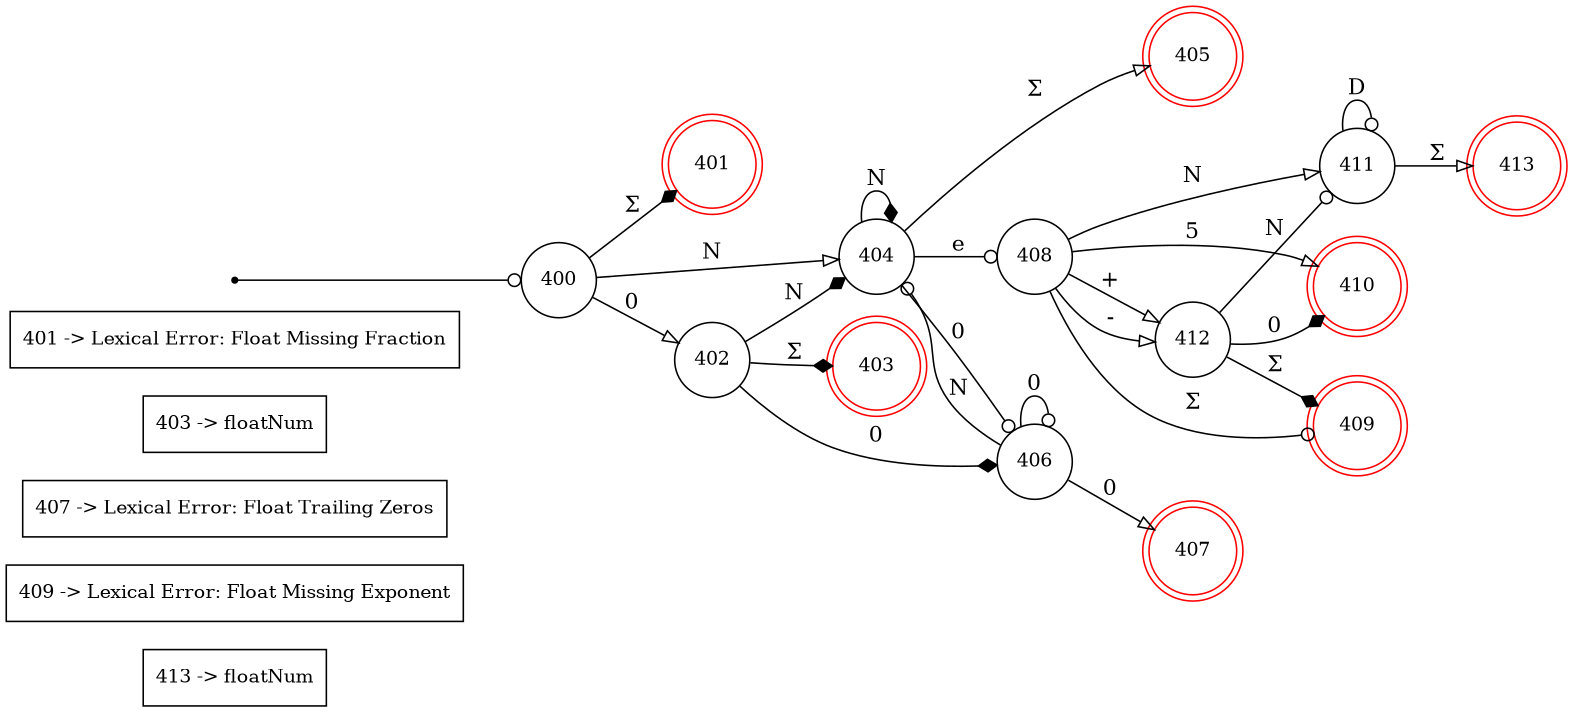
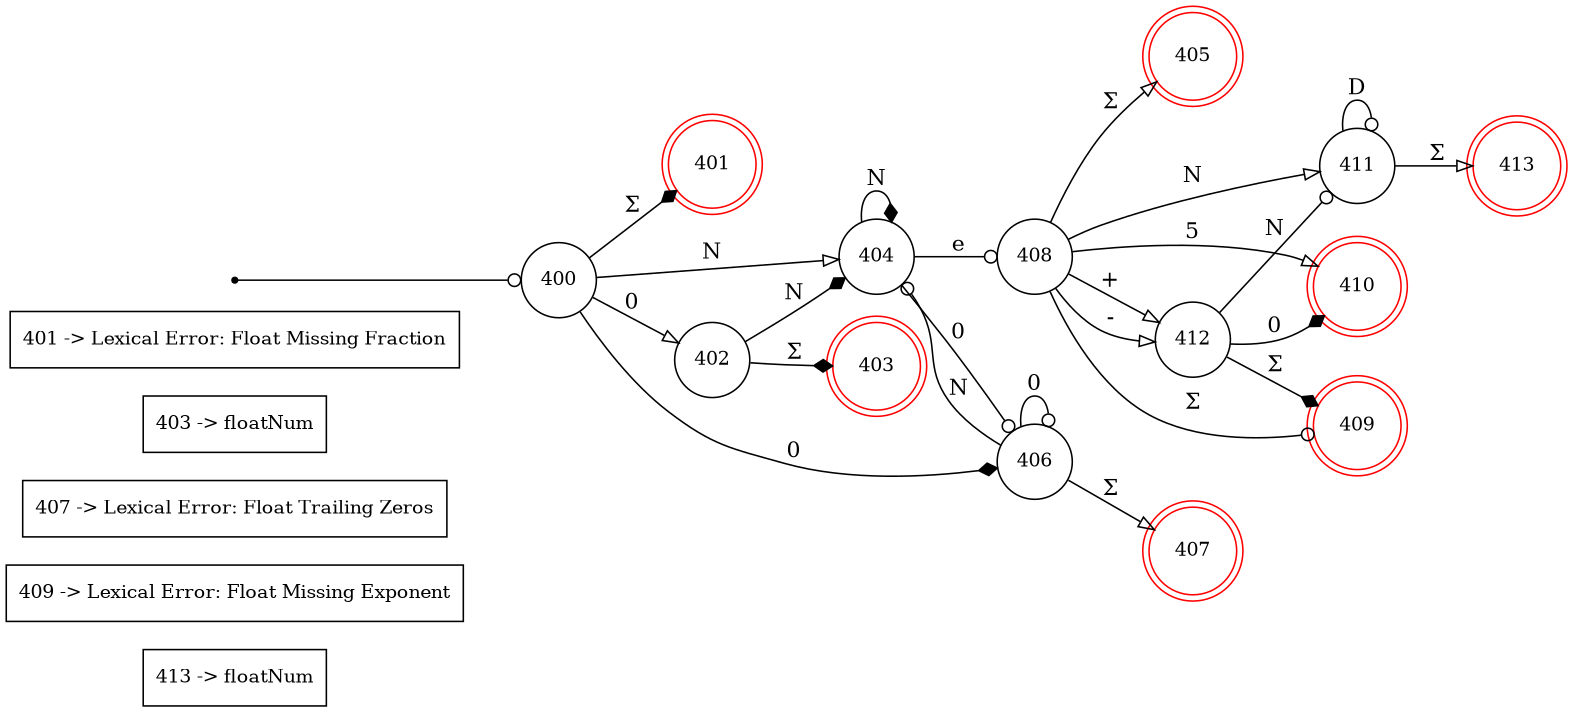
edge "404" -> "405": now "408" -> "405"
edge "402" -> "406": now "400" -> "406"
edge "406" -> "407": label "0" -> "Σ"
